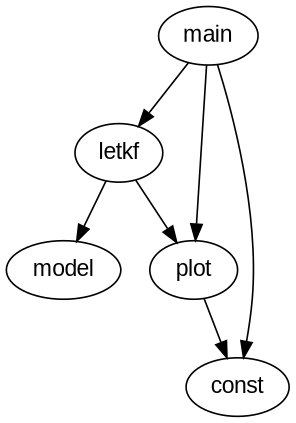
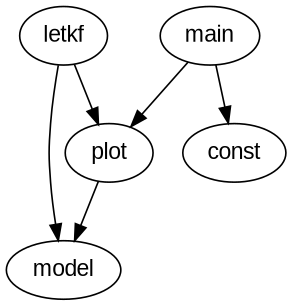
edge "main" -> "letkf": removed
edge "plot" -> "const": now "plot" -> "model"
